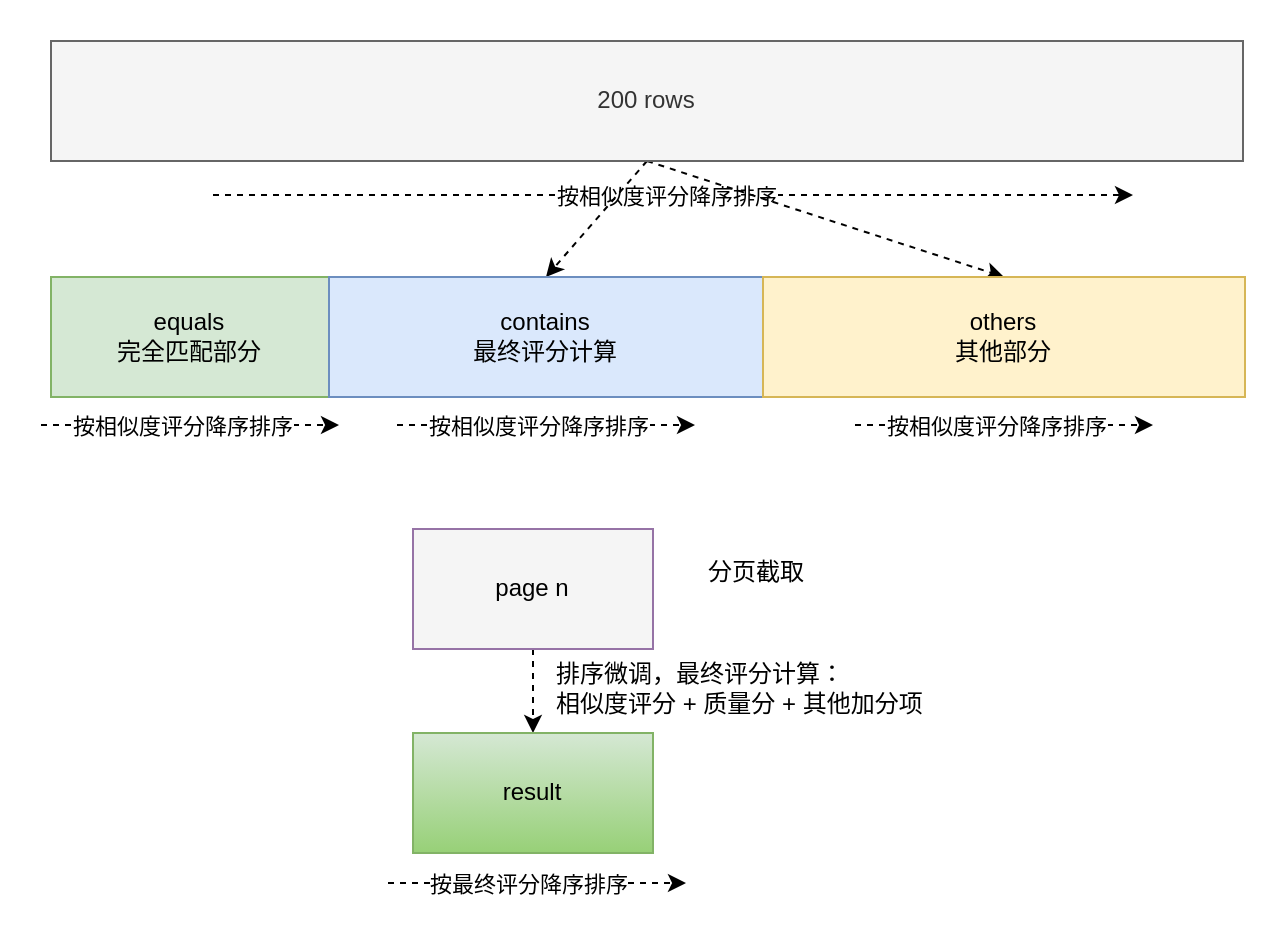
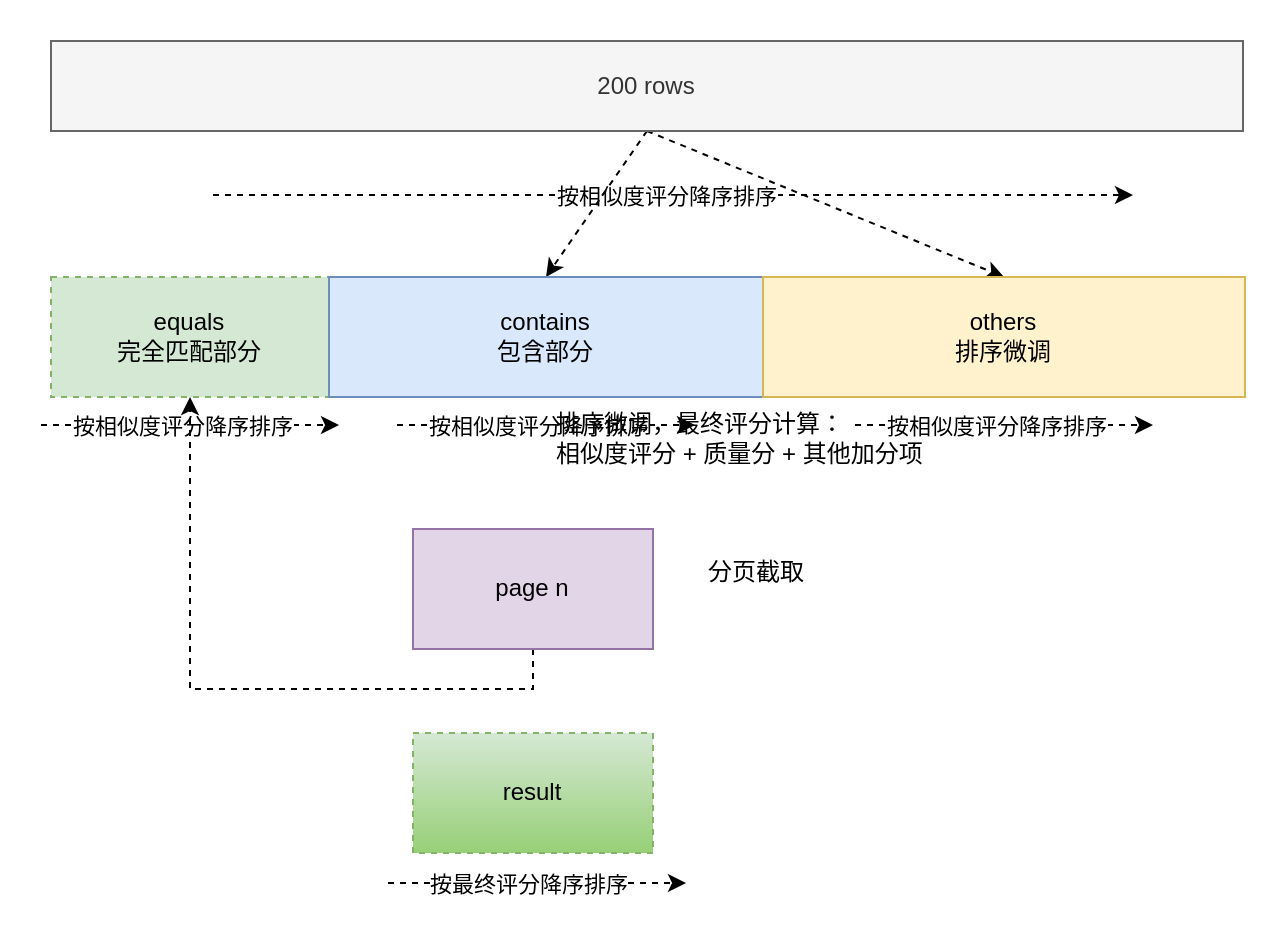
node "200 rows": size 1192x120 -> 1192x90
node "equals 完全匹配部分": style solid -> dashed
node "contains 最终评分计算": label "contains 最终评分计算" -> "contains 包含部分"
node "others 其他部分": label "others 其他部分" -> "others 排序微调"
node "page n": fillcolor #f5f5f5 -> #e1d5e7
node "排序微调，最终评分计算： 相似度评分 + 质量分 + 其他加分项": moved (844, 689) -> (844, 439)
edge "page n" -> "result": now "page n" -> "equals 完全匹配部分"
node "result": style solid -> dashed
